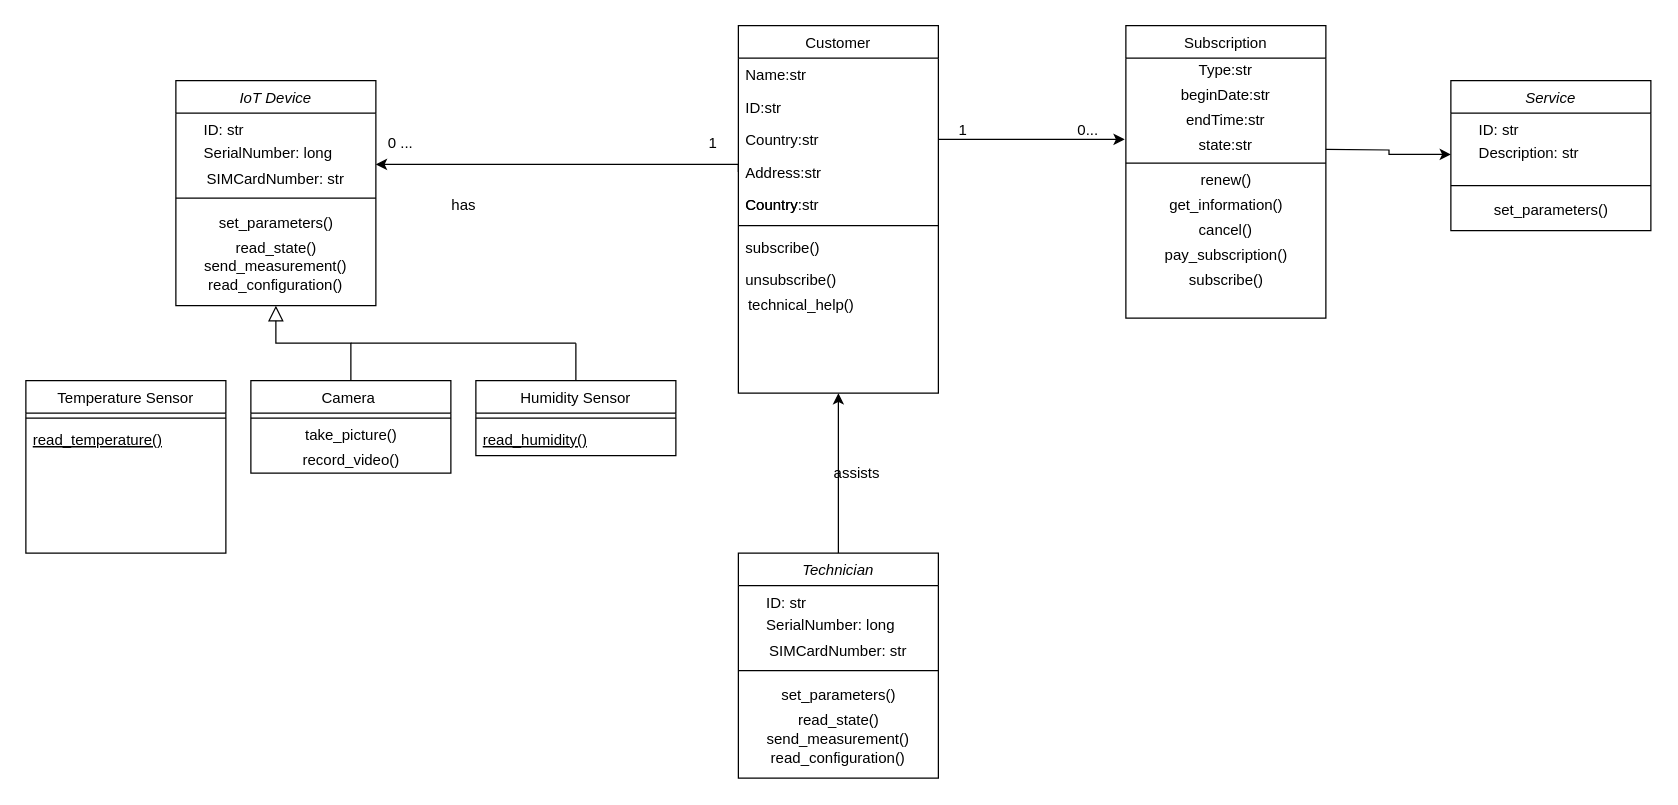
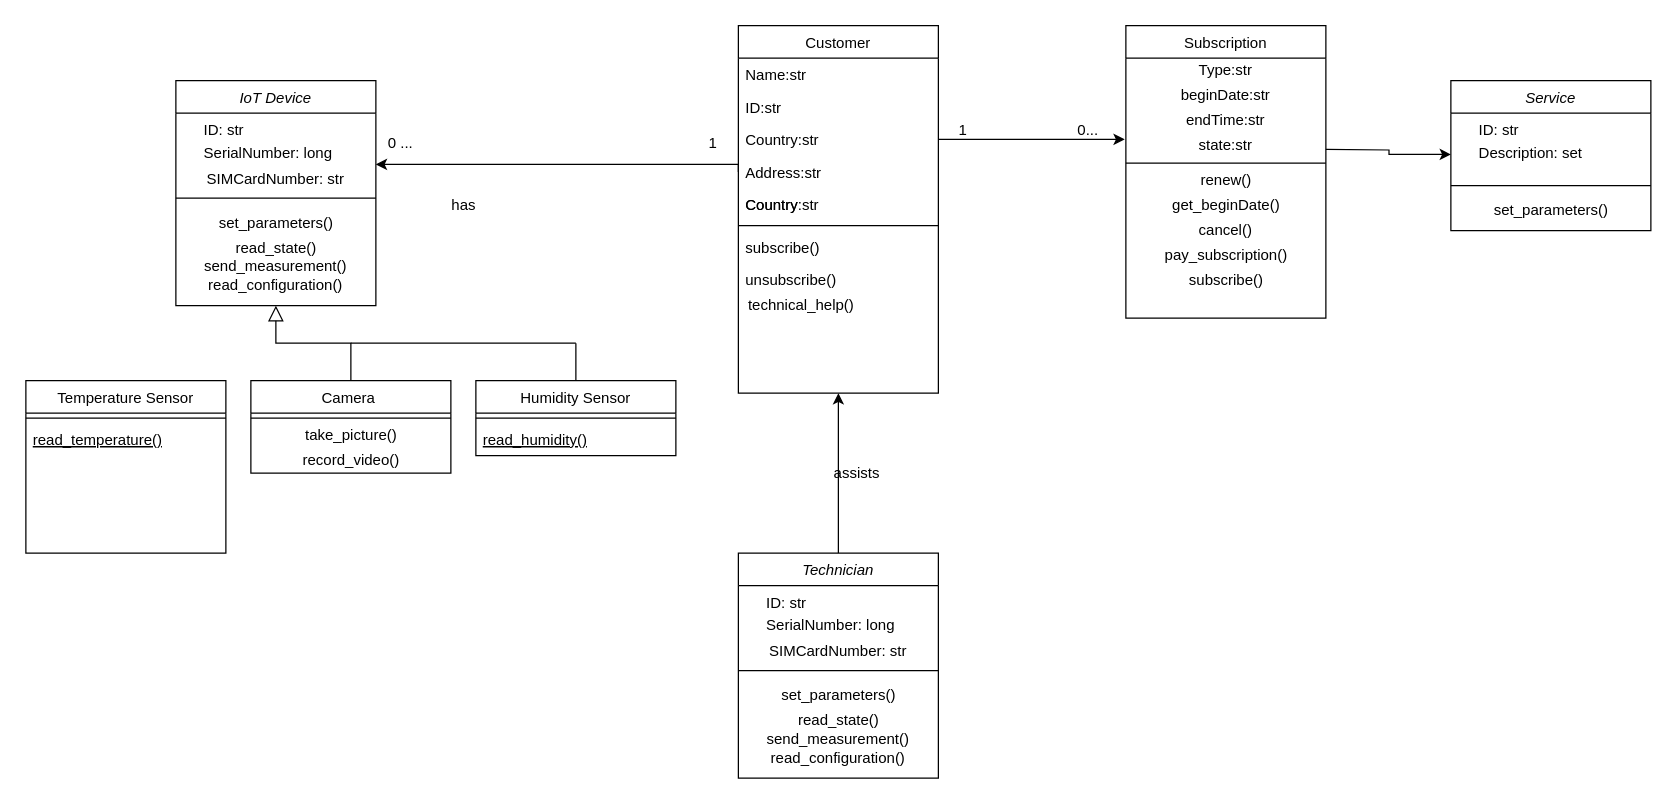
node "Description: str": label "Description: str" -> "Description: set"
node "get_information()": label "get_information()" -> "get_beginDate()"
